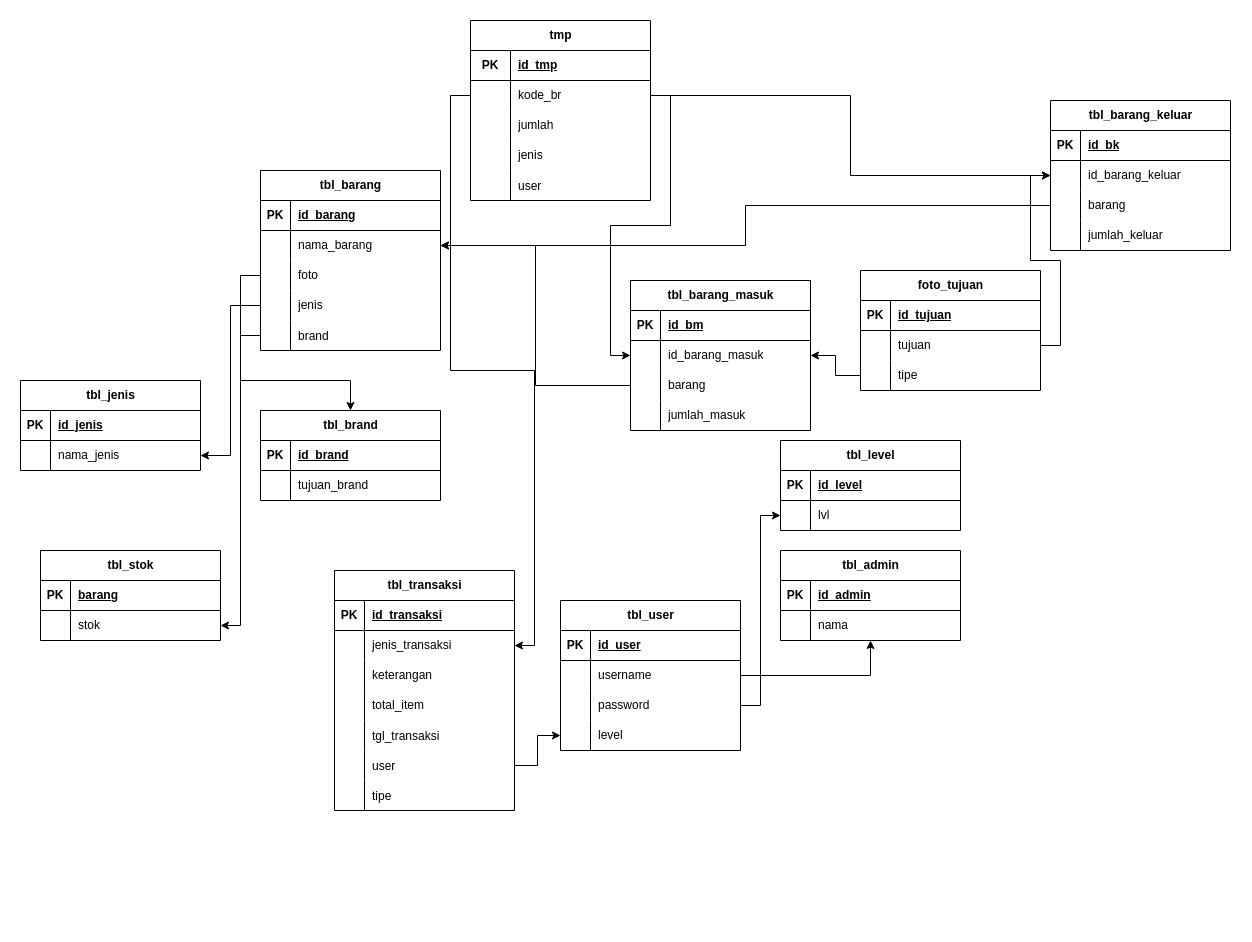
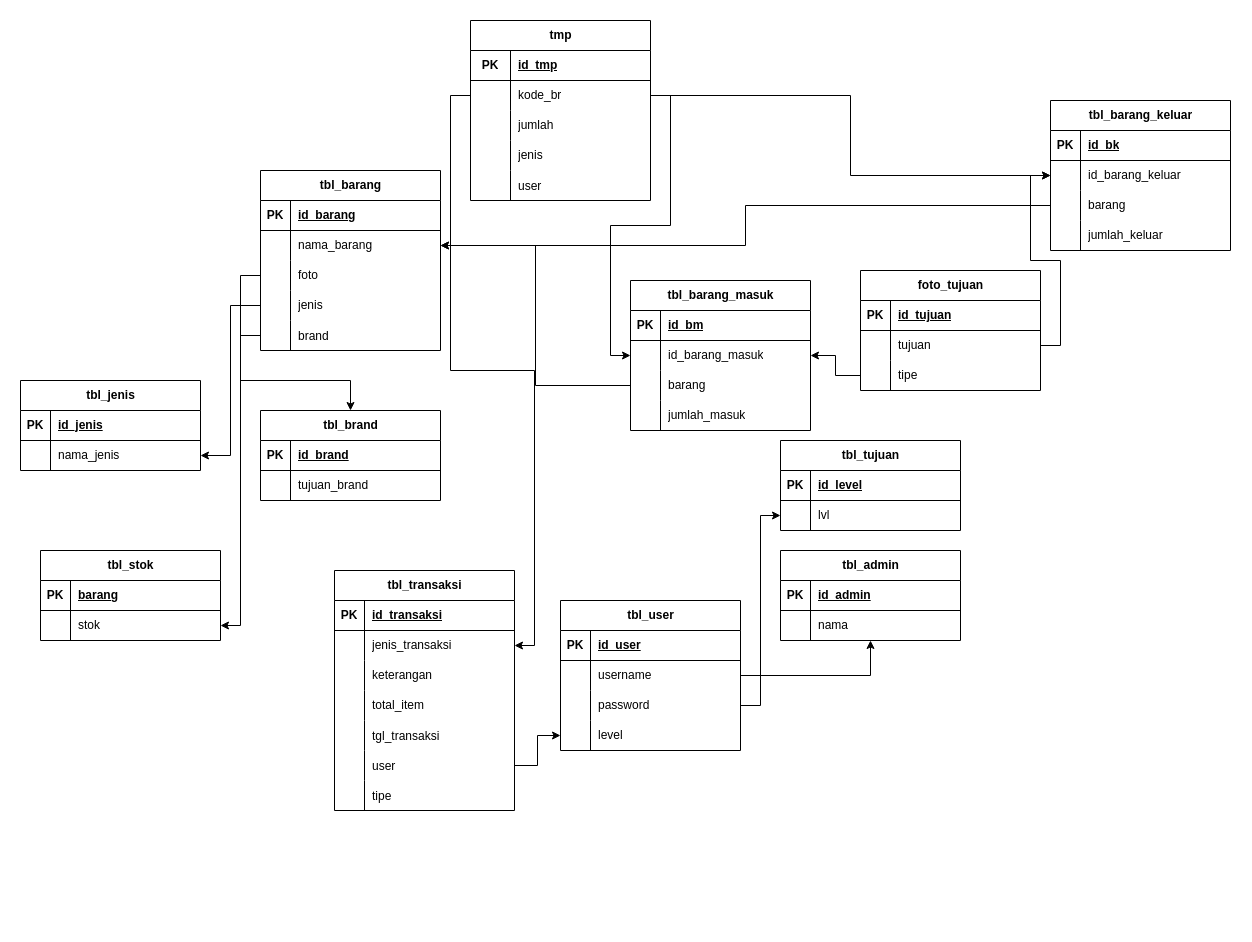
node "tbl_level": label "tbl_level" -> "tbl_tujuan"
